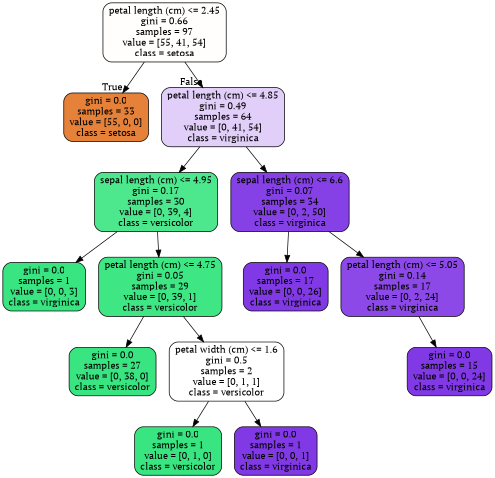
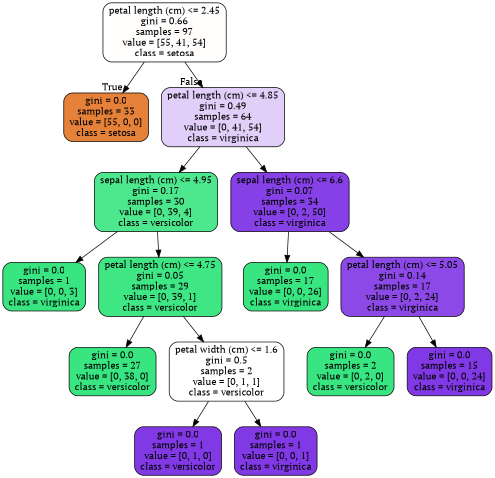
node "gini = 0.0 samples = 17 value = [0, 0, 26] class = virginica": fillcolor #8139e5 -> #39e581
node "gini = 0.0 samples = 2 value = [0, 2, 0] class = versicolor": added
node "gini = 0.0 samples = 1 value = [0, 1, 0] class = versicolor": fillcolor #39e581 -> #8139e5
